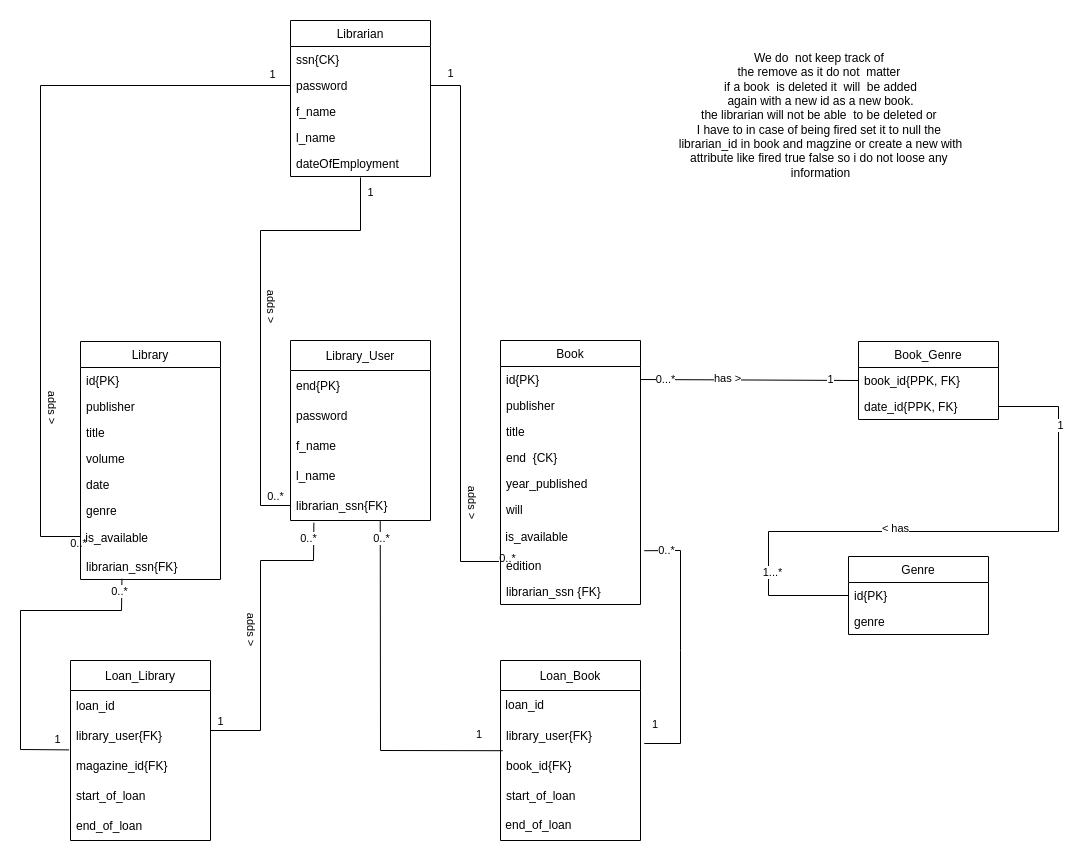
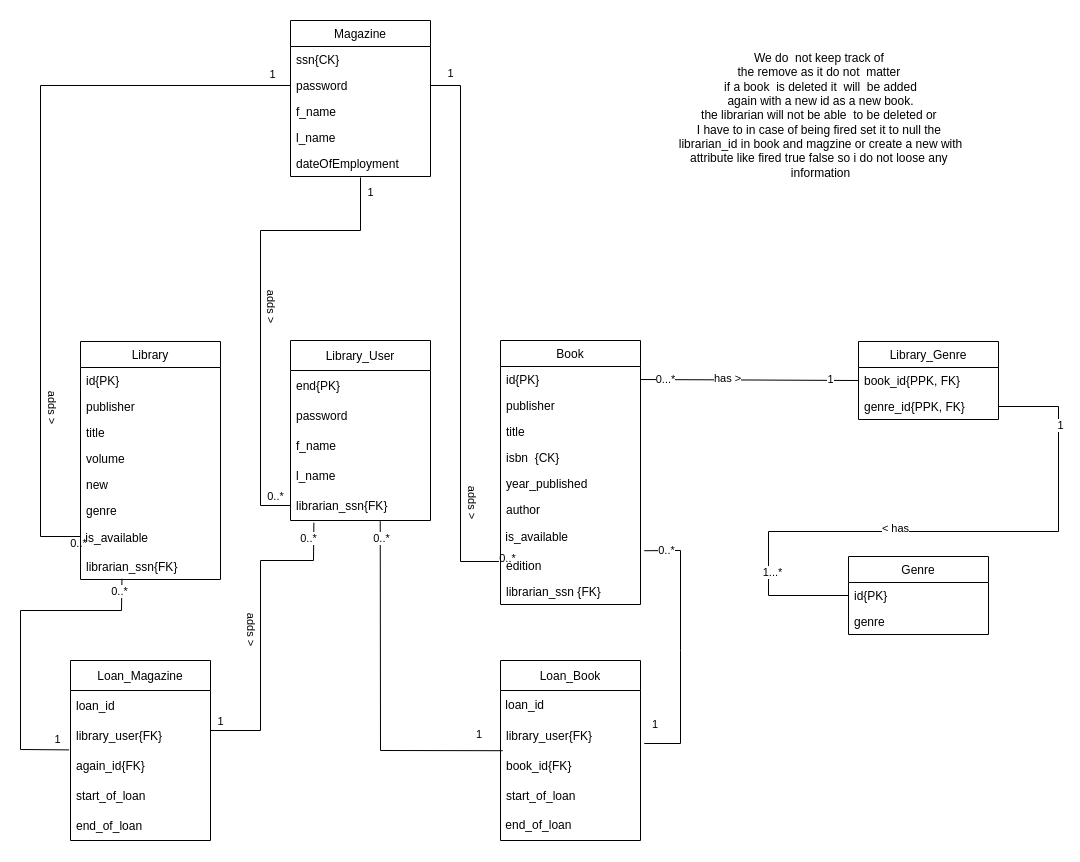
node "Librarian": label "Librarian" -> "Magazine"
node "Book_Genre": label "Book_Genre" -> "Library_Genre"
node "date_id{PPK, FK}": label "date_id{PPK, FK}" -> "genre_id{PPK, FK}"
node "end {CK}": label "end {CK}" -> "isbn {CK}"
node "date": label "date" -> "new"
node "will": label "will" -> "author"
node "Loan_Library": label "Loan_Library" -> "Loan_Magazine"
node "magazine_id{FK}": label "magazine_id{FK}" -> "again_id{FK}"
